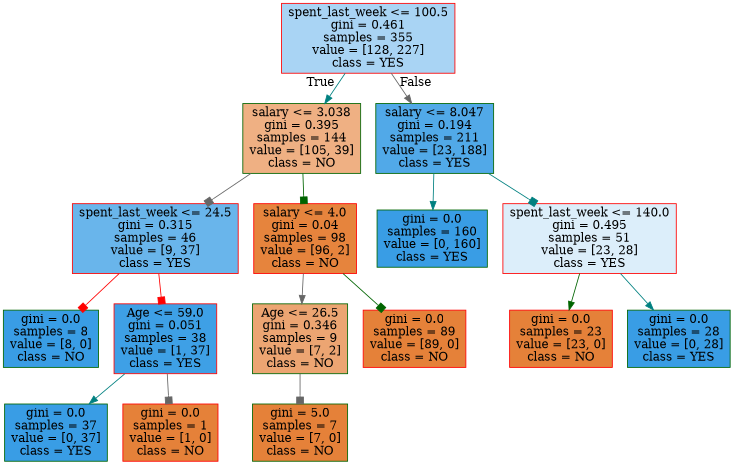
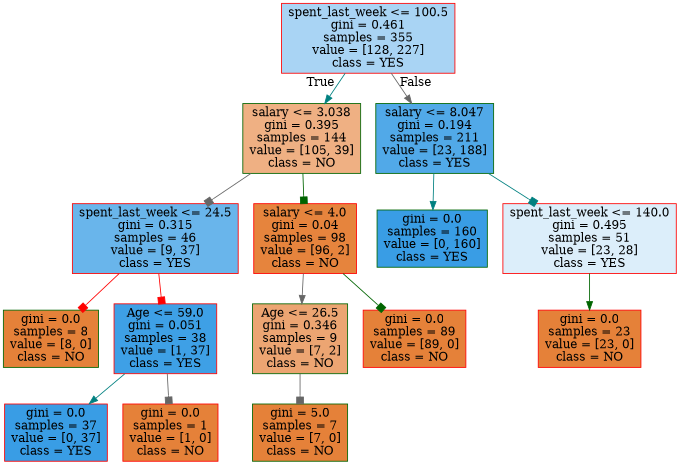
node "gini = 0.0 samples = 8 value = [8, 0] class = NO": fillcolor #399de5 -> #e58139
node "gini = 0.0 samples = 28 value = [0, 28] class = YES": removed
node "gini = 0.0 samples = 37 value = [0, 37] class = YES": color darkgreen -> red
